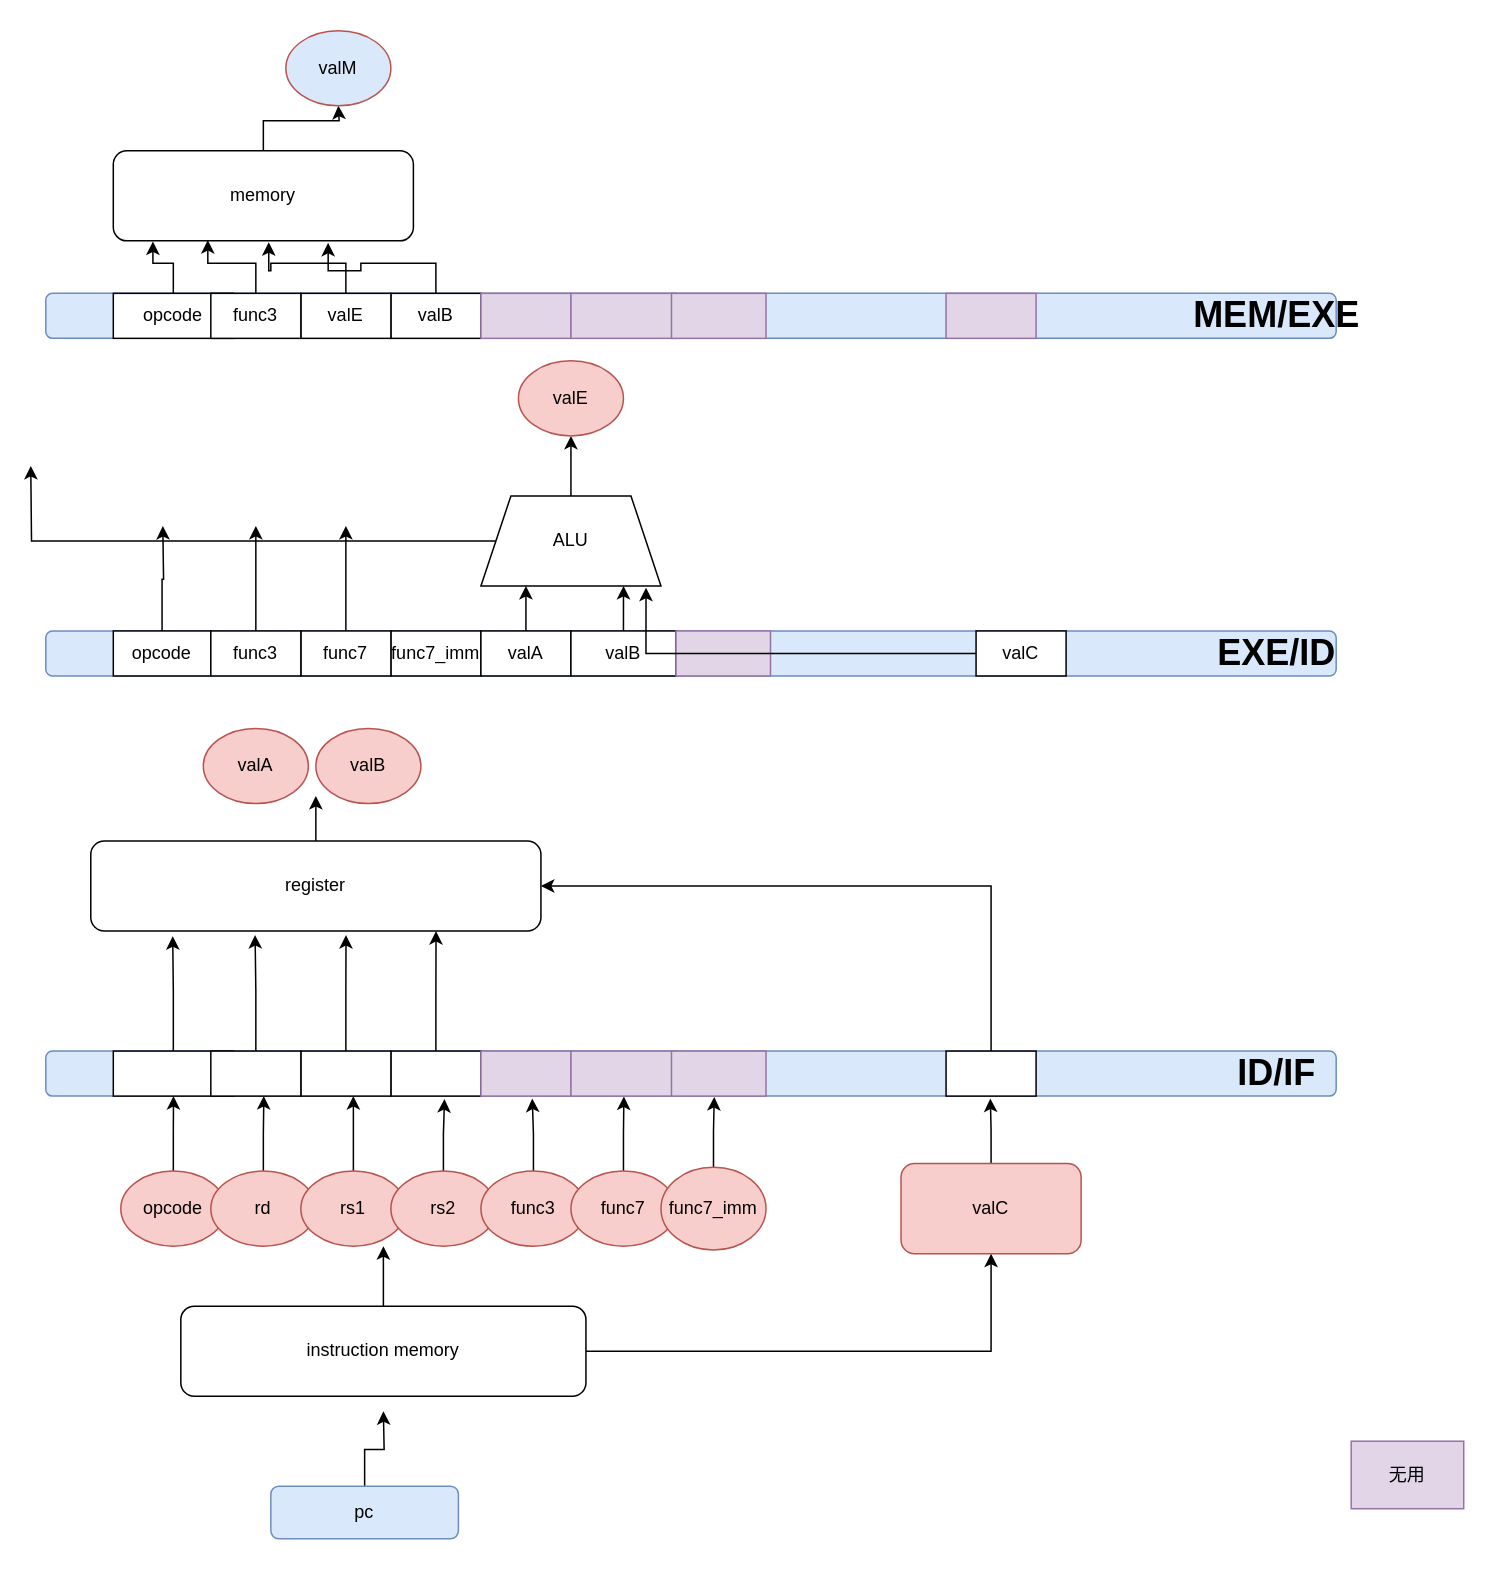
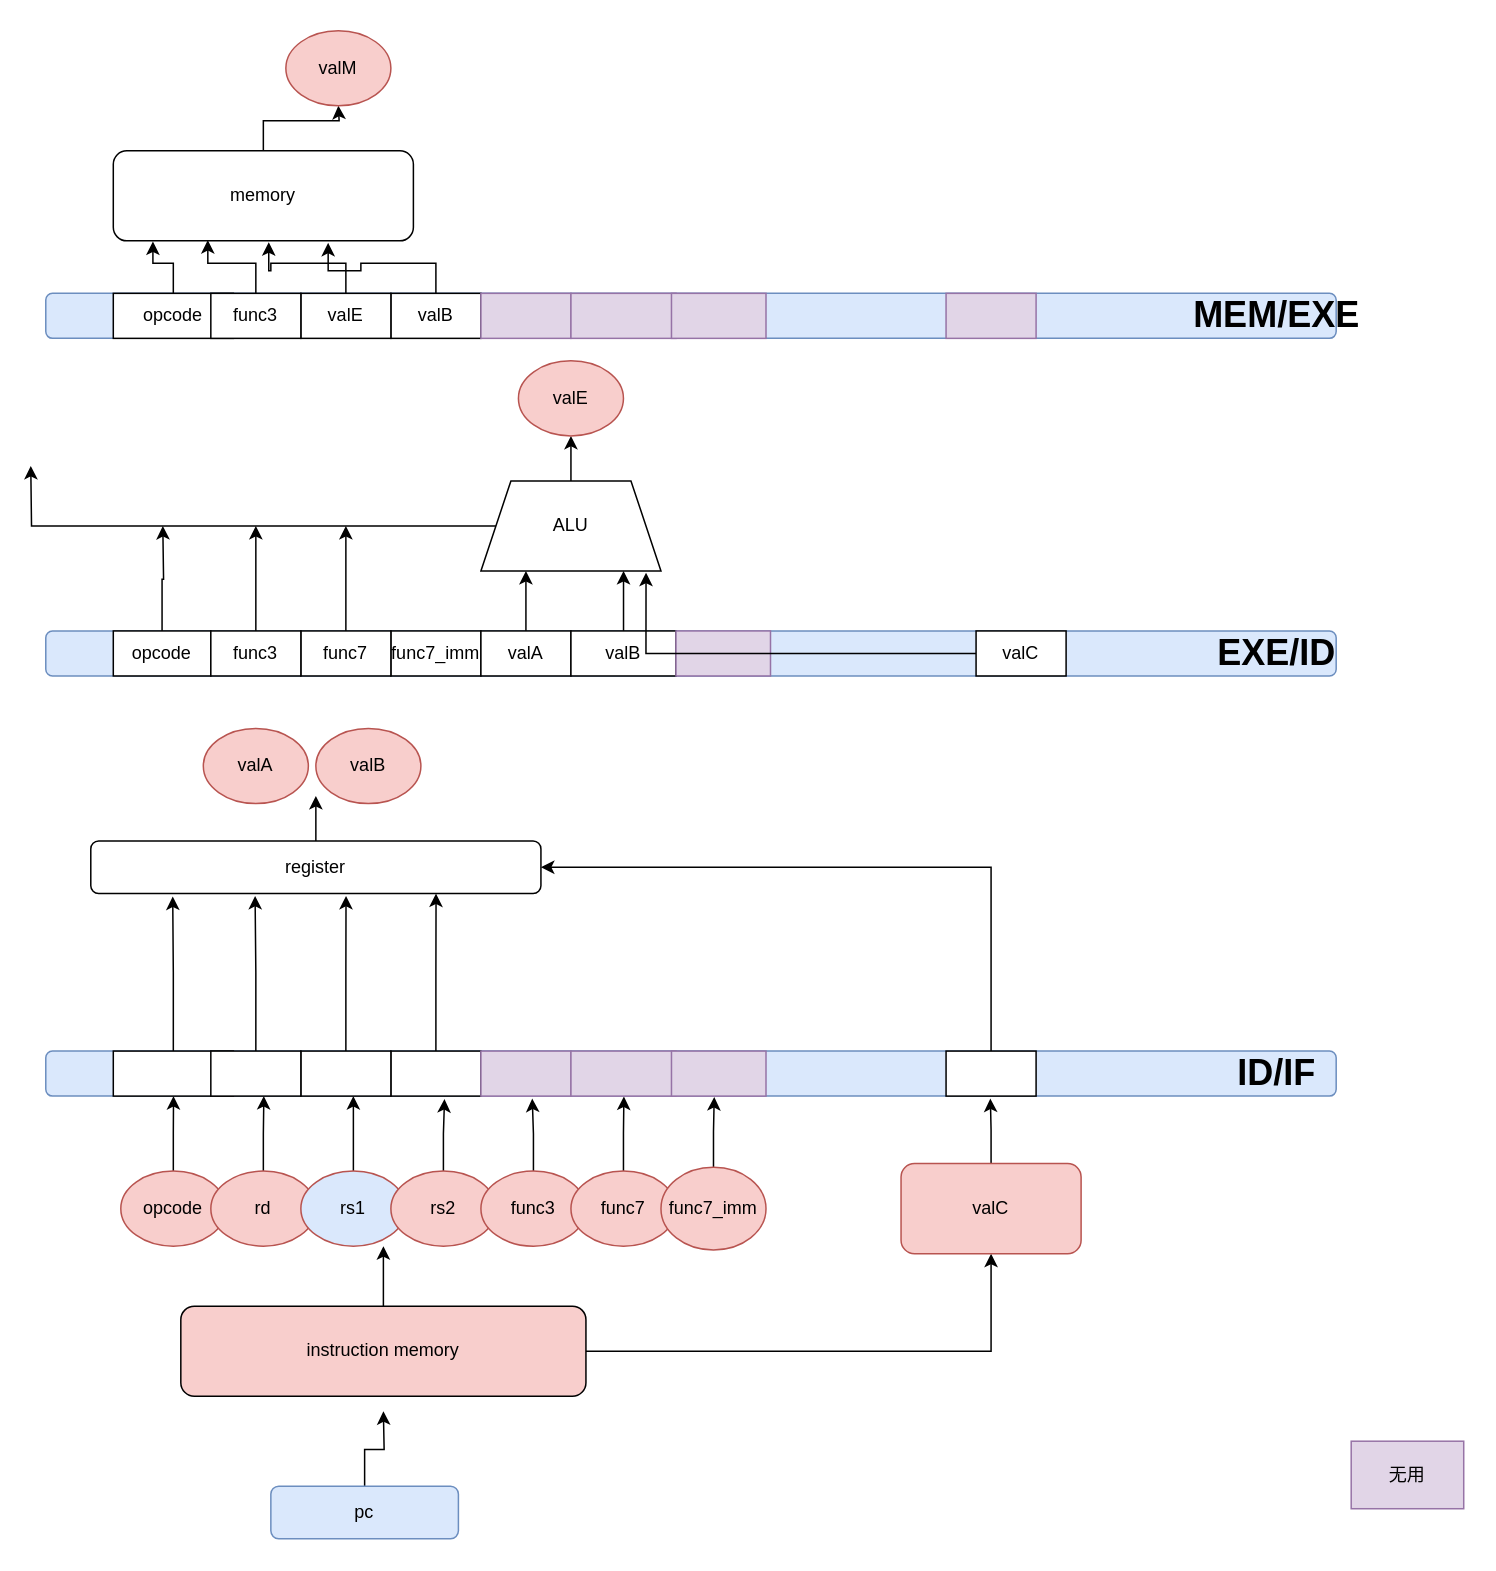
node "valM": fillcolor #dae8fc -> #f8cecc
node "ALU": moved (571, 541) -> (571, 526)
node "register": size 450x90 -> 450x53
node "rs1": fillcolor #f8cecc -> #dae8fc
node "instruction memory": fillcolor #ffffff -> #f8cecc
